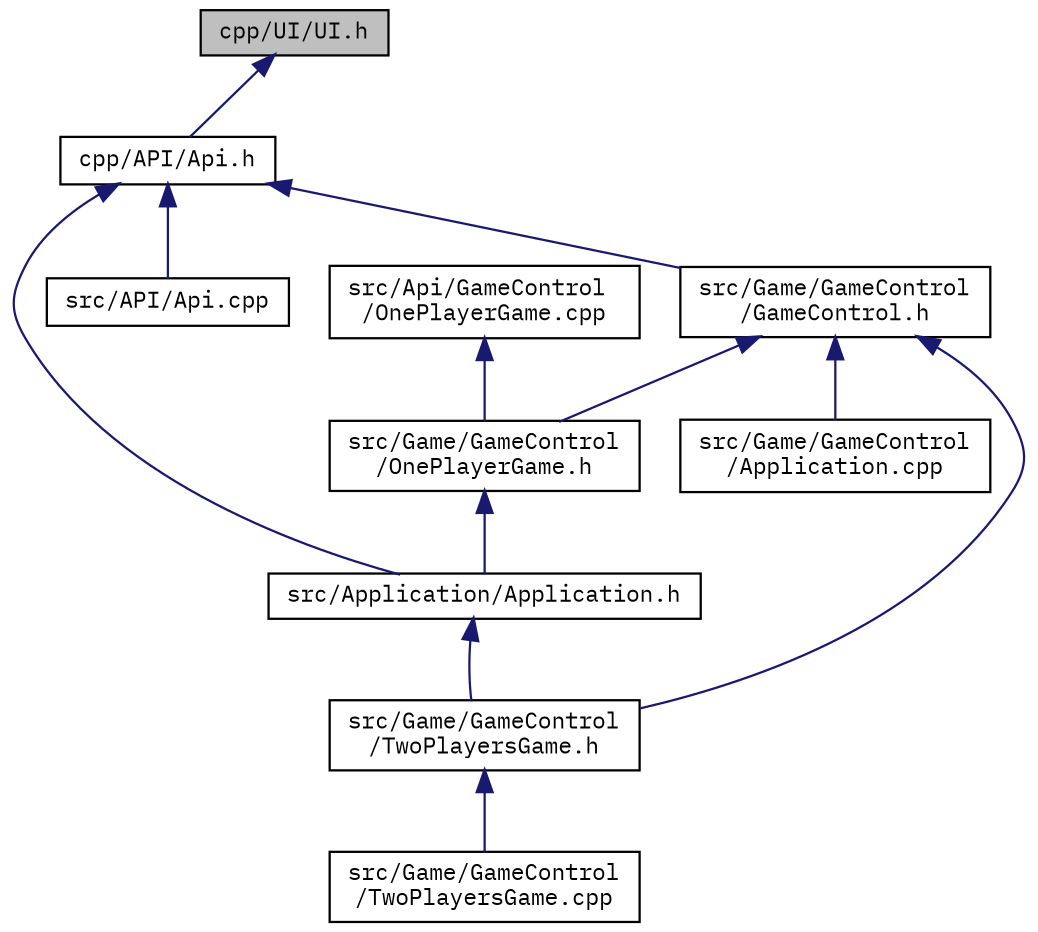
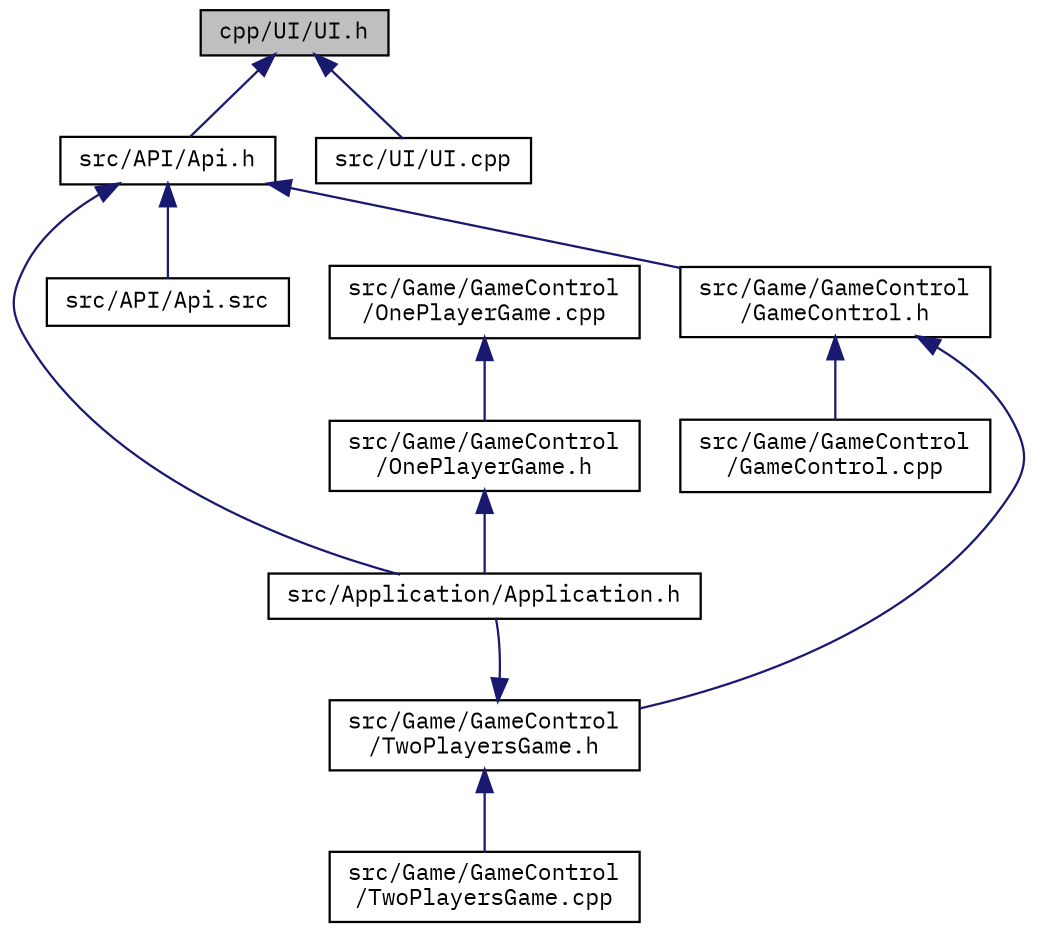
node "cpp/API/Api.h": label "cpp/API/Api.h" -> "src/API/Api.h"
node "src/UI/UI.cpp": added
node "src/API/Api.cpp": label "src/API/Api.cpp" -> "src/API/Api.src"
node "src/Api/GameControl /OnePlayerGame.cpp": label "src/Api/GameControl /OnePlayerGame.cpp" -> "src/Game/GameControl /OnePlayerGame.cpp"
edge "src/Game/GameControl /OnePlayerGame.h" -> "src/Game/GameControl /GameControl.h": removed
node "src/Game/GameControl /Application.cpp": label "src/Game/GameControl /Application.cpp" -> "src/Game/GameControl /GameControl.cpp"
edge "src/Game/GameControl /TwoPlayersGame.h" -> "src/Application/Application.h": reversed
